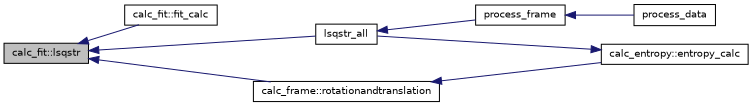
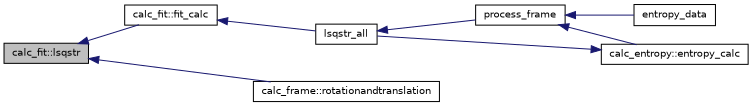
node "process_data": label "process_data" -> "entropy_data"
edge "lsqstr_all" -> "calc_fit::lsqstr": now "lsqstr_all" -> "calc_fit::fit_calc"
edge "calc_entropy::entropy_calc" -> "calc_frame::rotationandtranslation": now "calc_entropy::entropy_calc" -> "process_frame"
